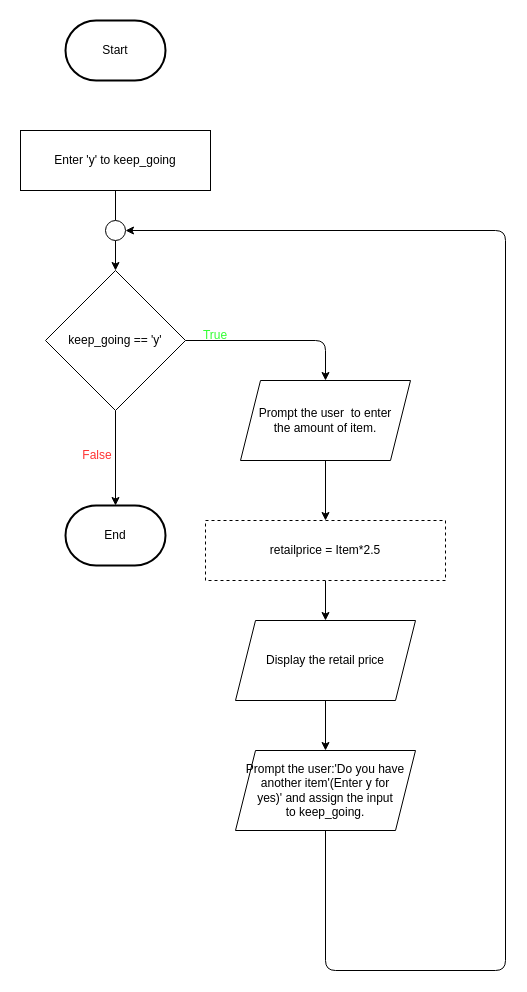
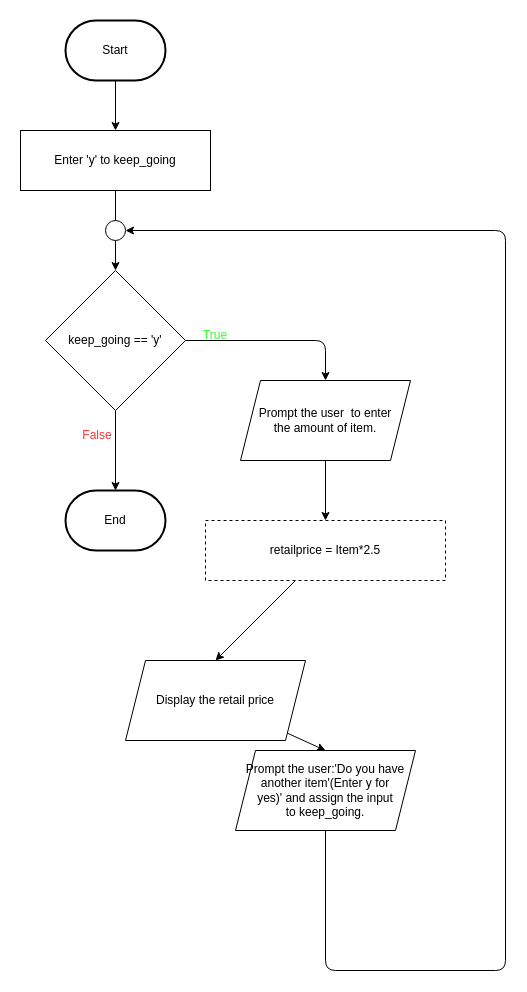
edge "Start" -> "Enter 'y' to keep_going": added
node "False": moved (98, 456) -> (98, 436)
node "End": moved (116, 536) -> (116, 521)
node "Display the retail price": moved (326, 661) -> (216, 701)
